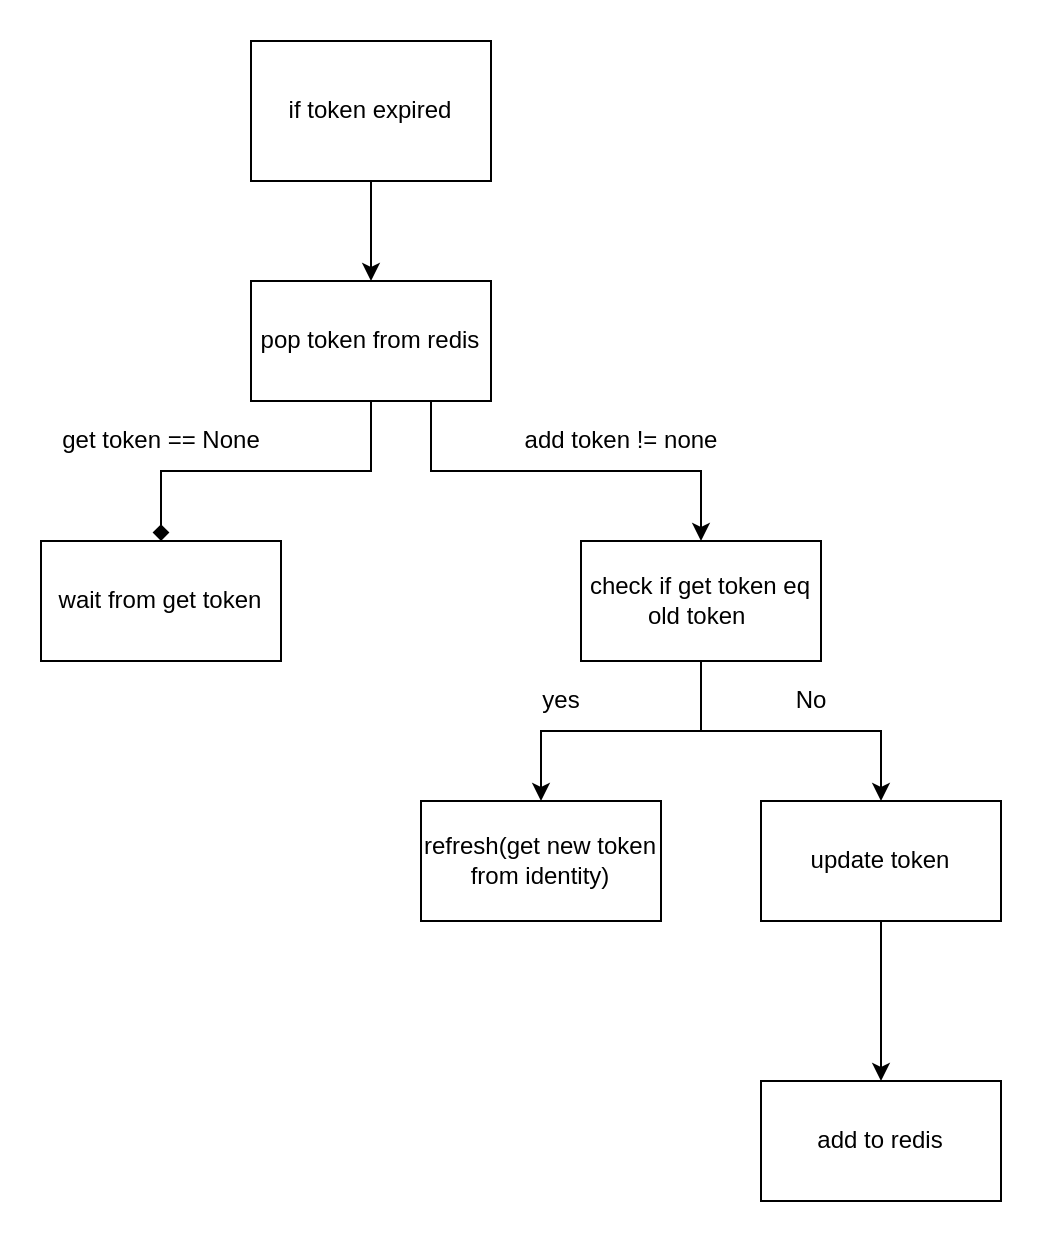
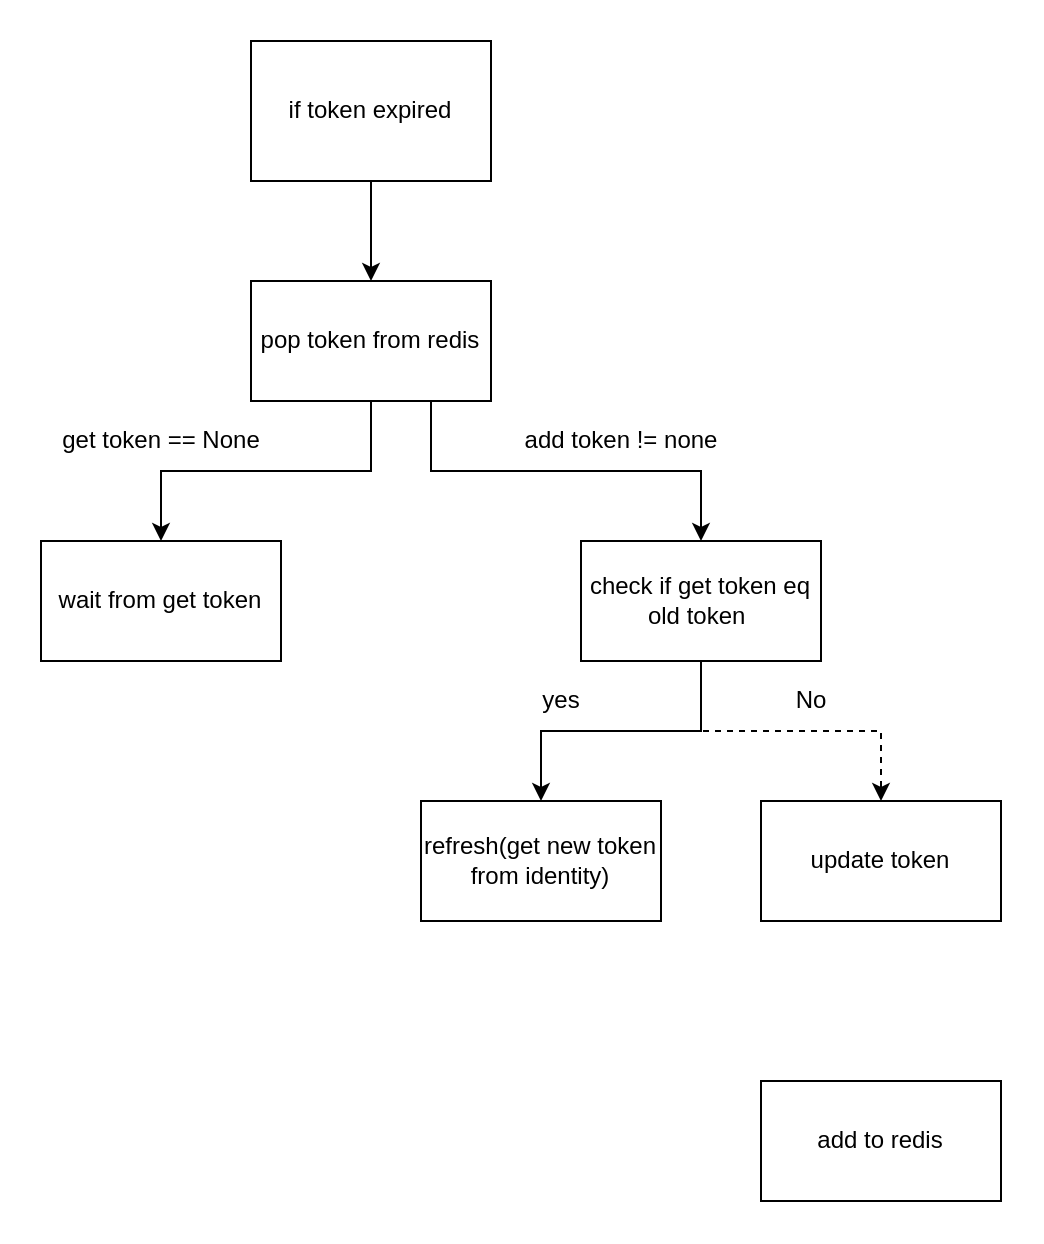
edge "pop token from redis" -> "wait from get token": arrowhead diamond -> classic
edge "check if get token eq old token" -> "update token": style solid -> dashed
edge "update token" -> "add to redis": removed
